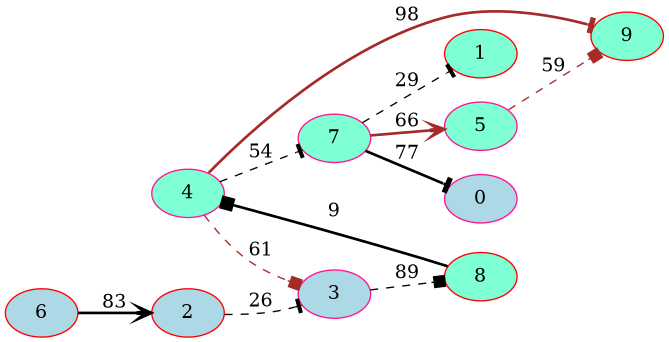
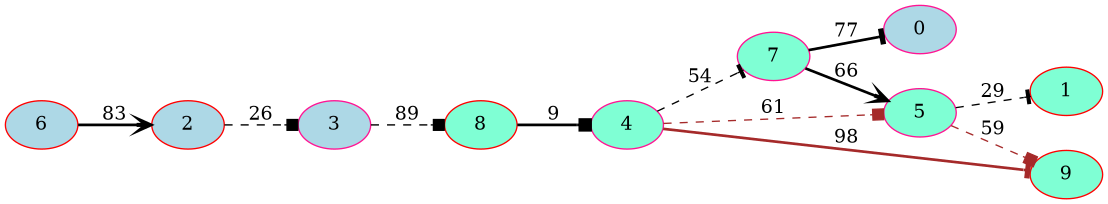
edge "7" -> "1": now "5" -> "1"
edge "7" -> "5": color brown -> black
edge "4" -> "3": now "4" -> "5"
edge "2" -> "3": arrowhead tee -> box
